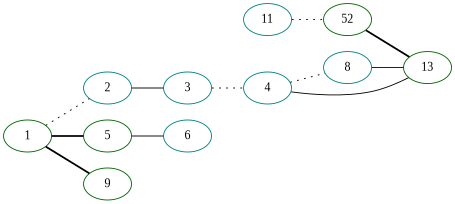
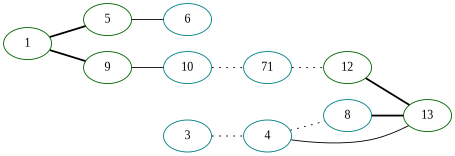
node "11": label "11" -> "71"
node "52": label "52" -> "12"
node "10": added
edge "8" -- "13": style solid -> bold
node "2": removed
